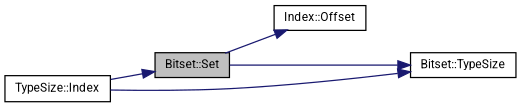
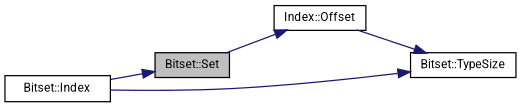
edge "Bitset::Set" -> "Bitset::TypeSize": now "Index::Offset" -> "Bitset::TypeSize"
node "TypeSize::Index": label "TypeSize::Index" -> "Bitset::Index"
